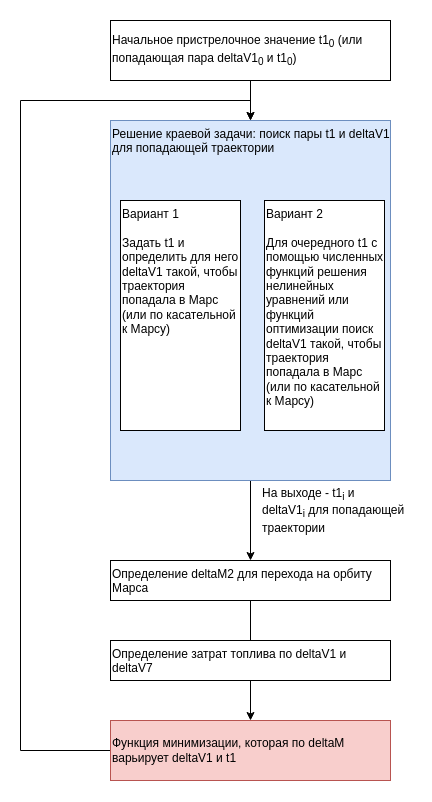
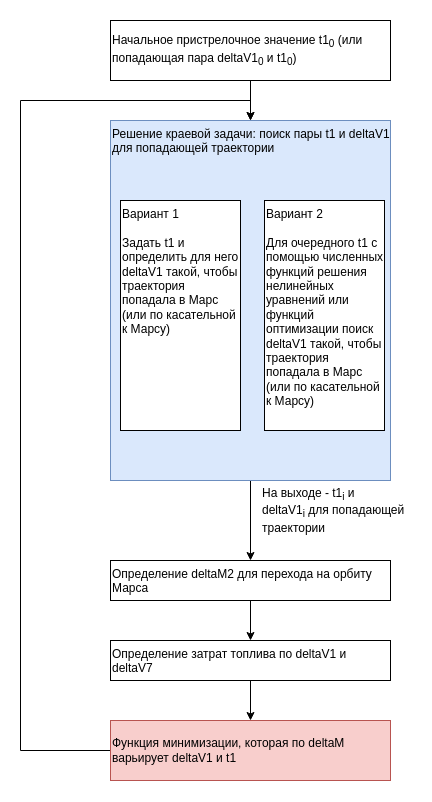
edge "Определение deltaM2 для перехода на орбиту Марса" -- "Определение затрат топлива по deltaV1 и deltaV7": arrowhead none -> classic
